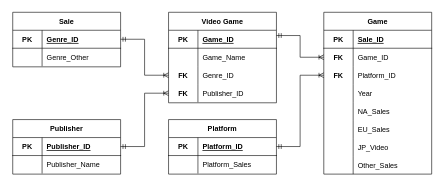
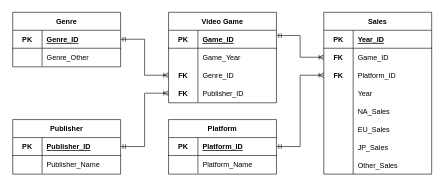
node "Sale": label "Sale" -> "Genre"
node "Game": label "Game" -> "Sales"
node "Sale_ID": label "Sale_ID" -> "Year_ID"
node "Game_Name": label "Game_Name" -> "Game_Year"
node "JP_Video": label "JP_Video" -> "JP_Sales"
node "Platform_Sales": label "Platform_Sales" -> "Platform_Name"
